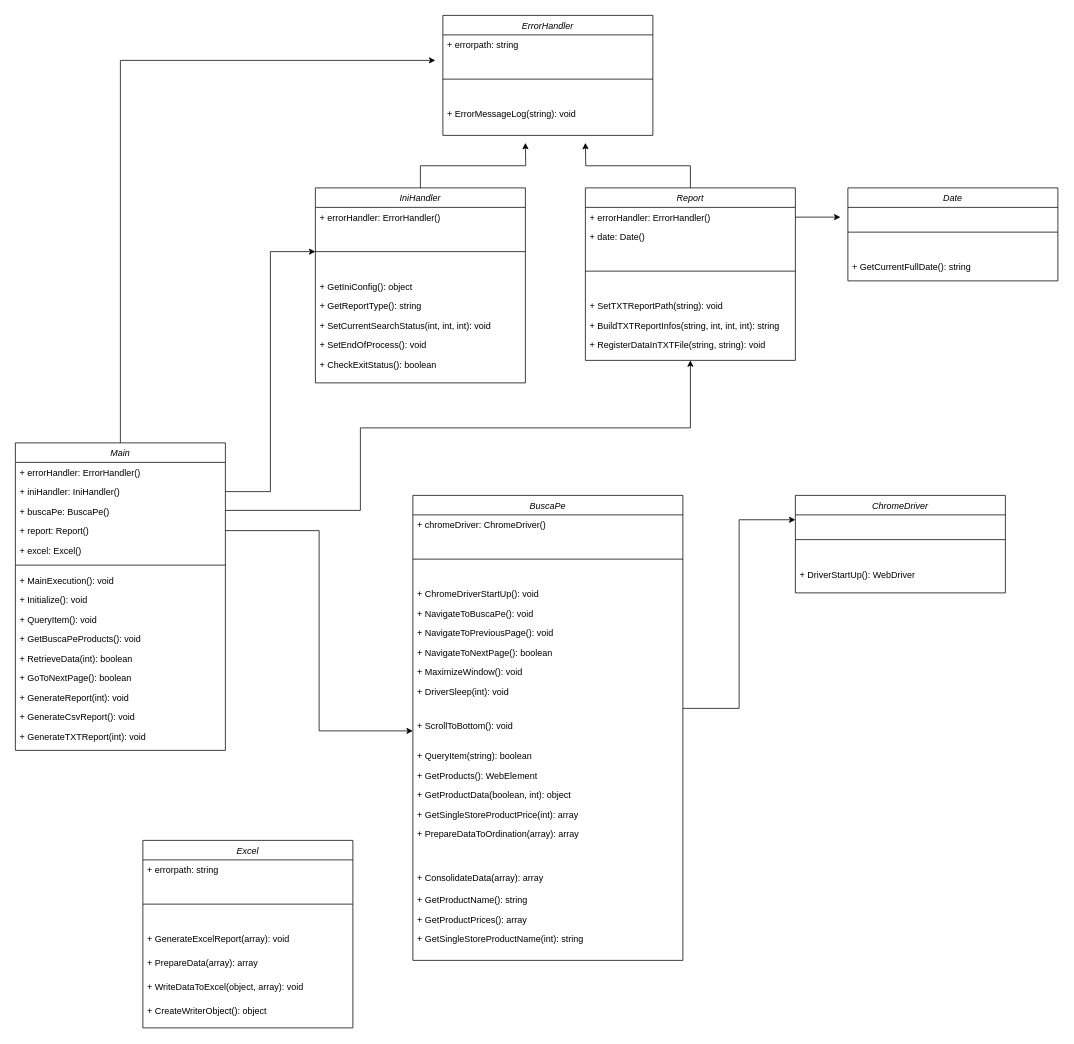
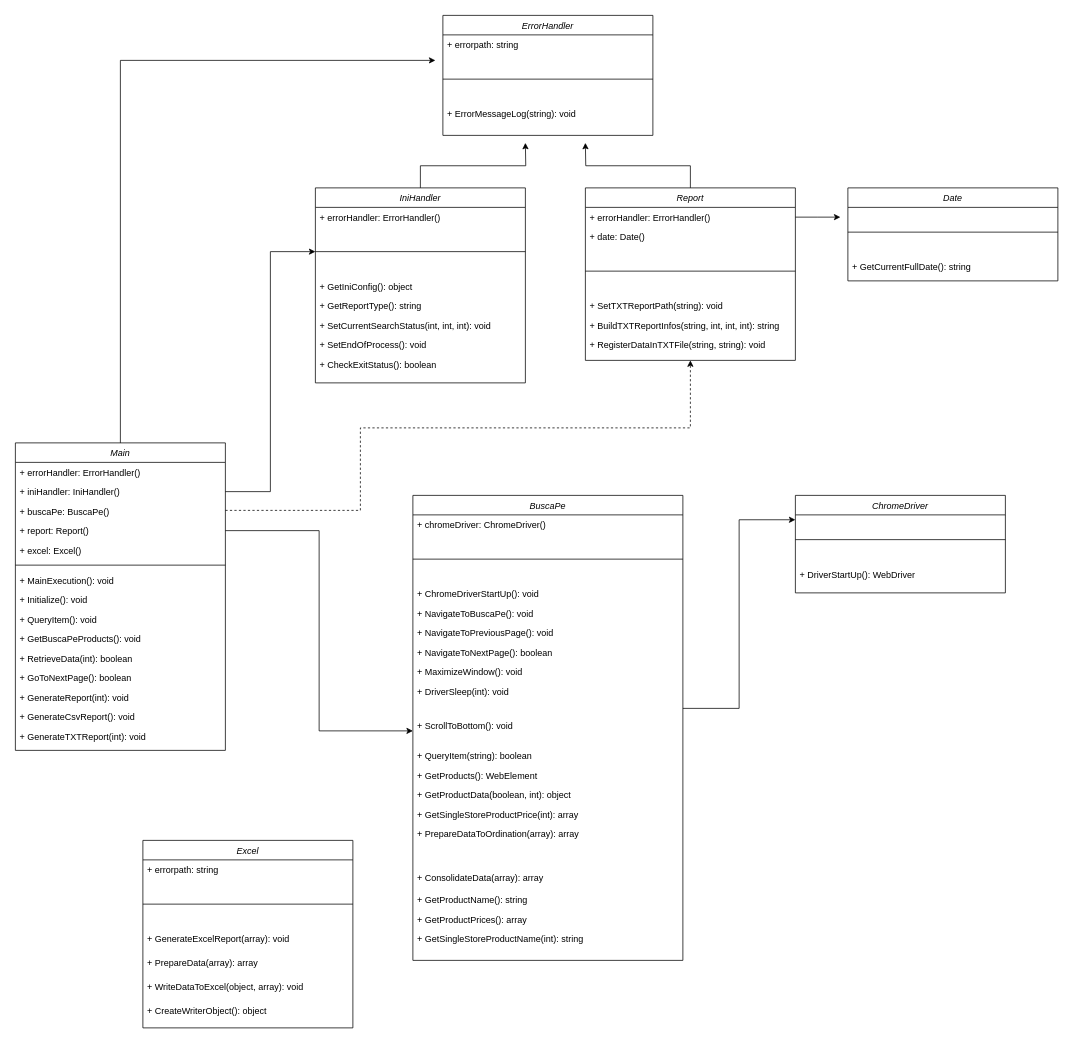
edge "+ buscaPe: BuscaPe()" -> "Report": style solid -> dashed
